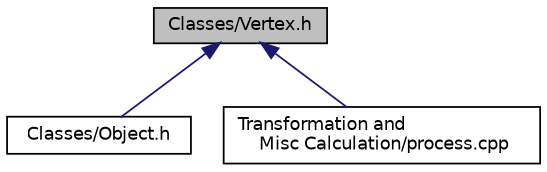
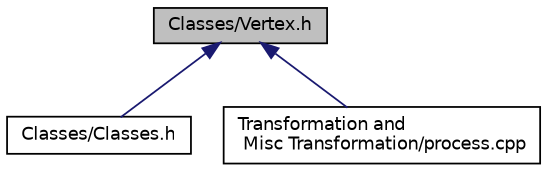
node "Classes/Object.h": label "Classes/Object.h" -> "Classes/Classes.h"
node "Transformation and Misc Calculation/process.cpp": label "Transformation and Misc Calculation/process.cpp" -> "Transformation and Misc Transformation/process.cpp"
